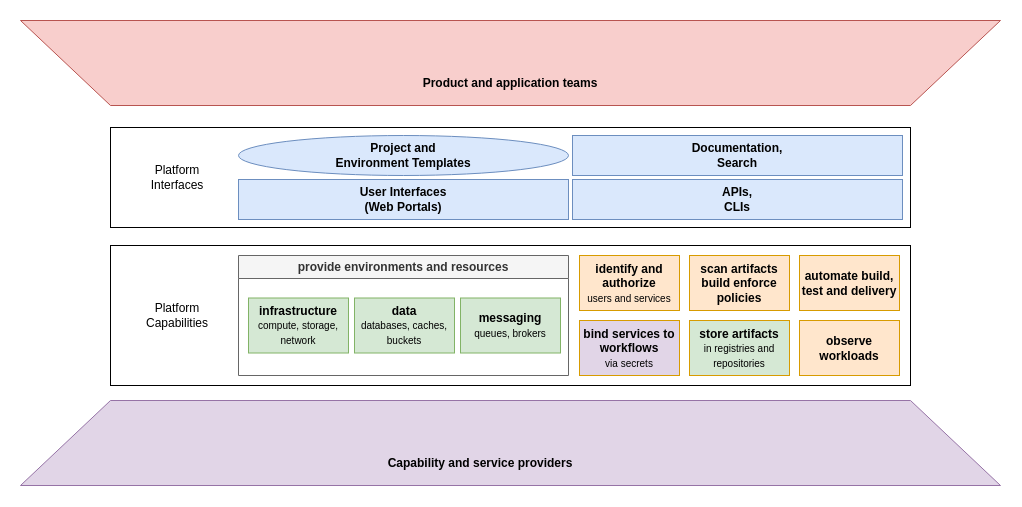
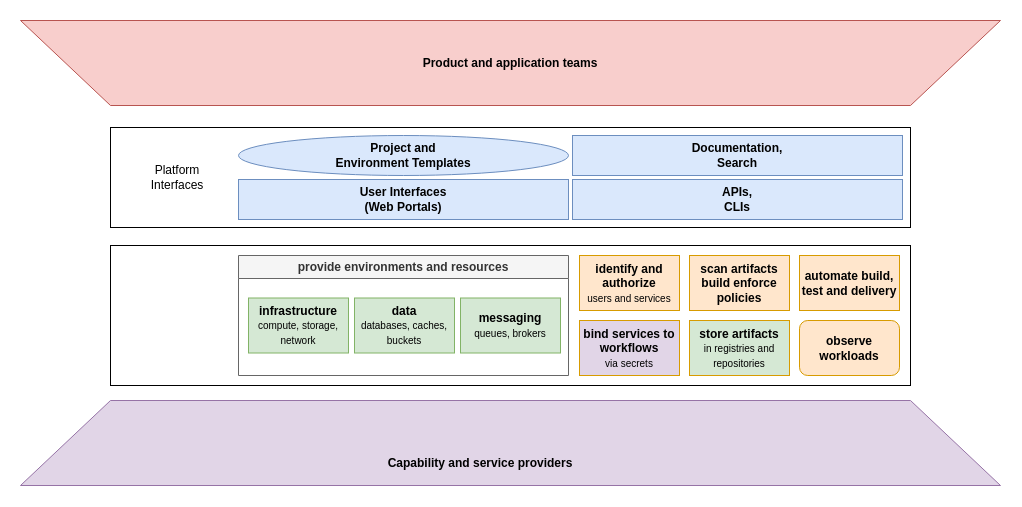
node "Product and application teams": moved (511, 83) -> (511, 63)
node "Platform Capabilities": removed
node "observe workloads": shape rectangle -> rounded rectangle
